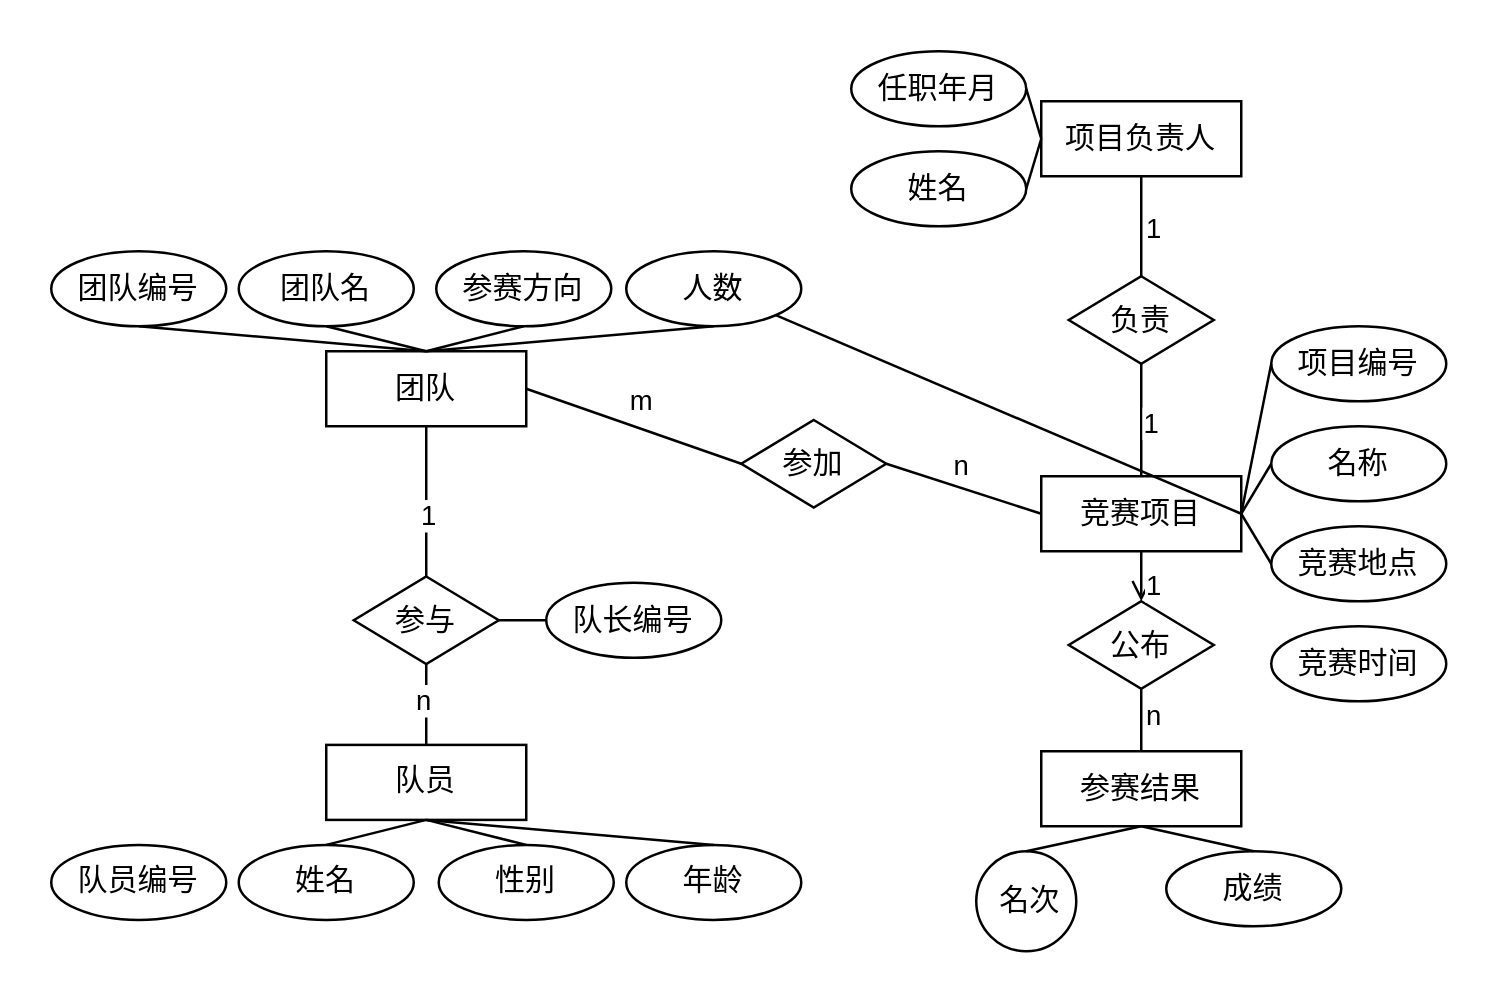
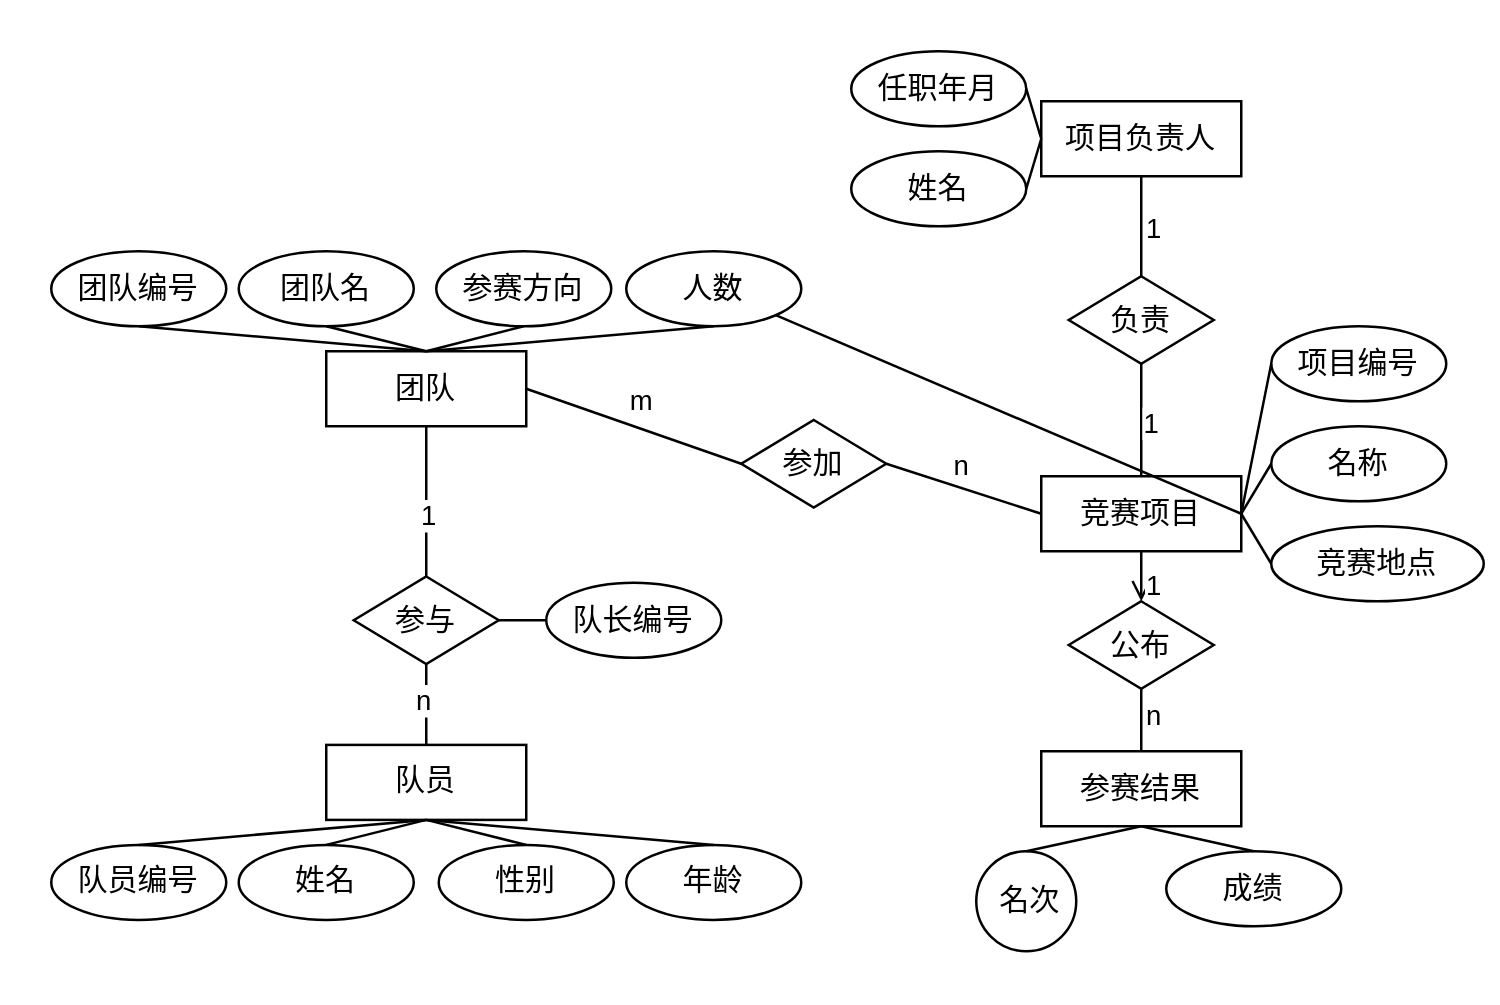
node "竞赛地点": size 175x75 -> 213x75
node "竞赛时间": removed
edge "队员" -- "队员编号": added
